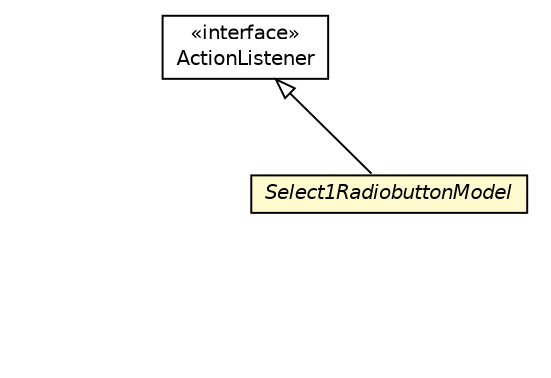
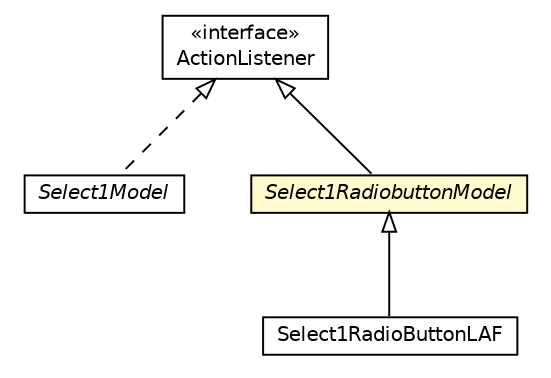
node "Select1Model": added
node "Select1RadioButtonLAF": added
